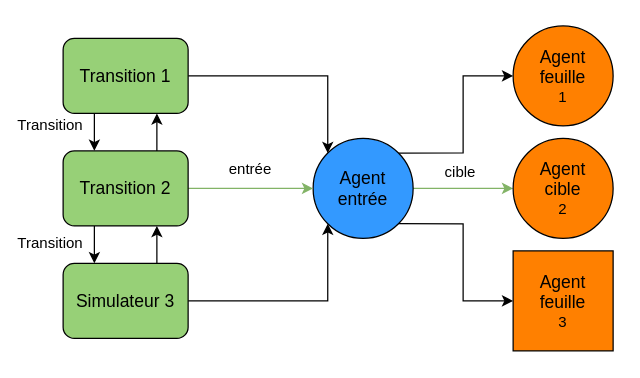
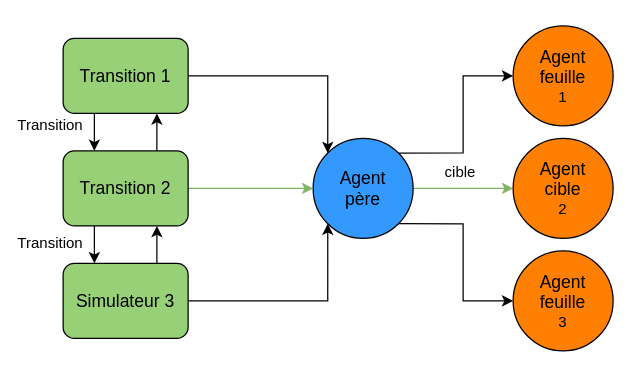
node "entrée": removed
node "Agent entrée": label "Agent entrée" -> "Agent père"
node "Agent feuille 3": shape rectangle -> ellipse
